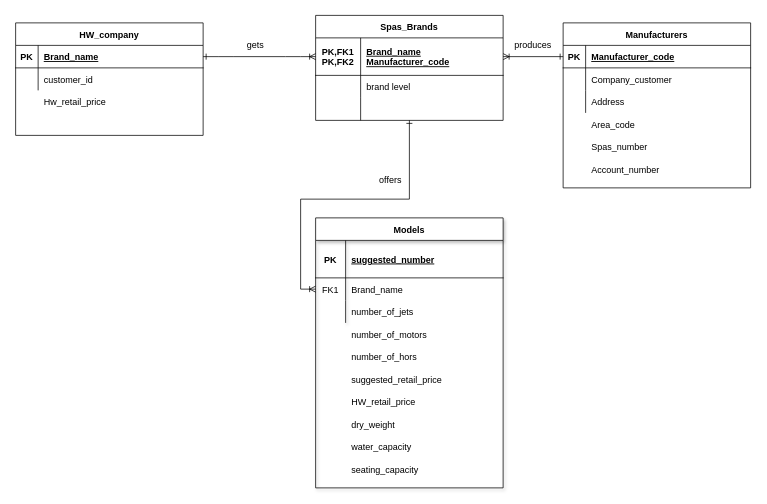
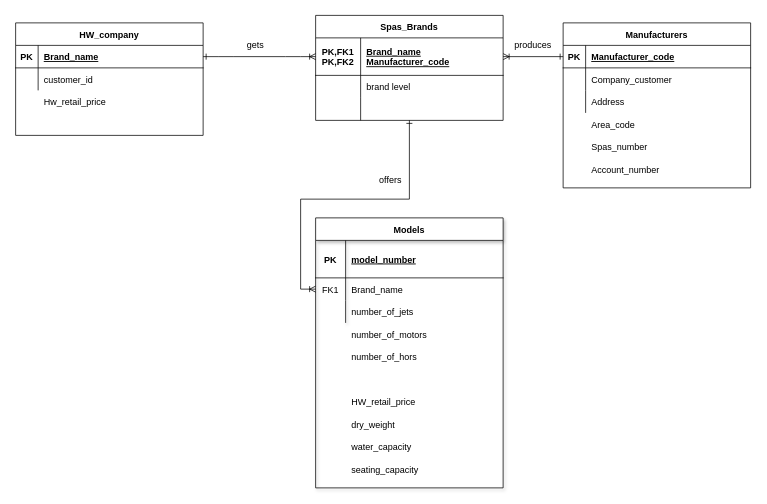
node "suggested_number": label "suggested_number" -> "model_number"
node "suggested_retail_price": removed
